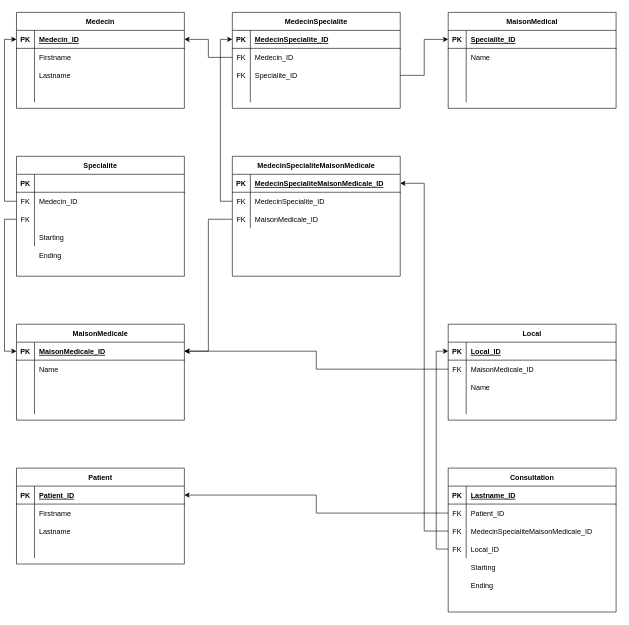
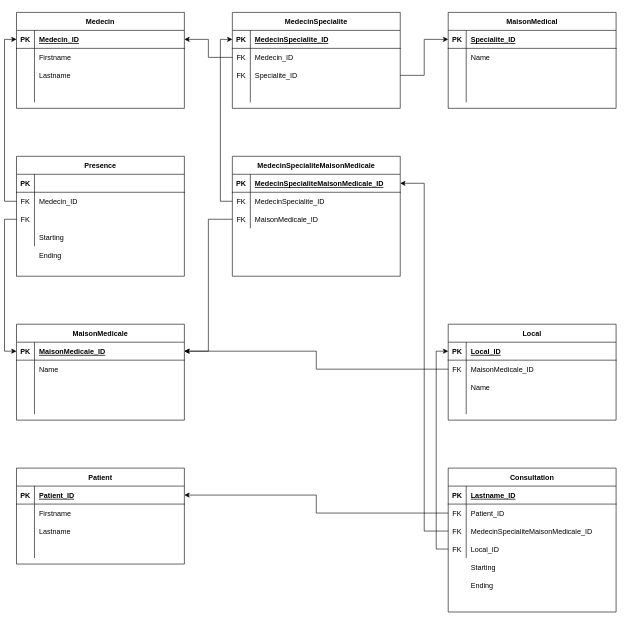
node "Specialite": label "Specialite" -> "Presence"
